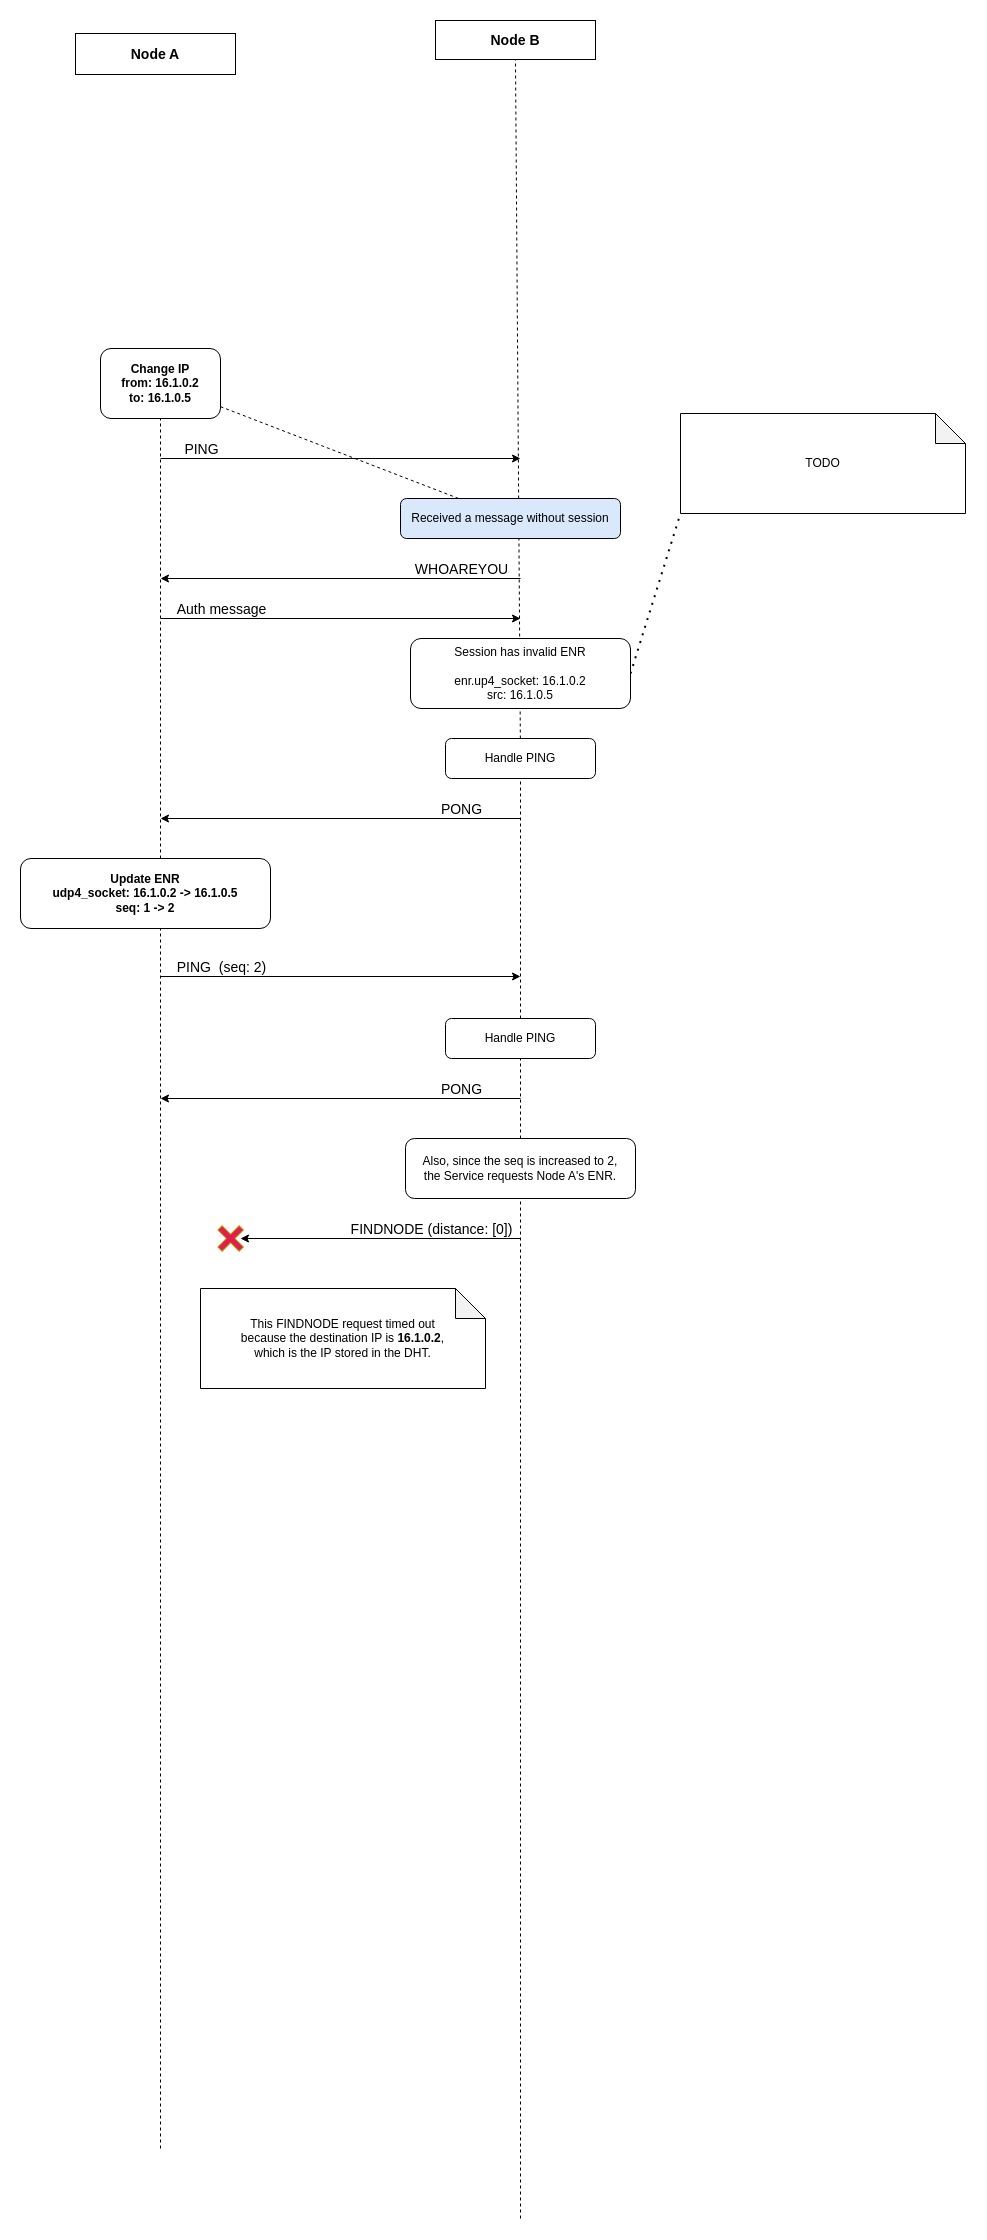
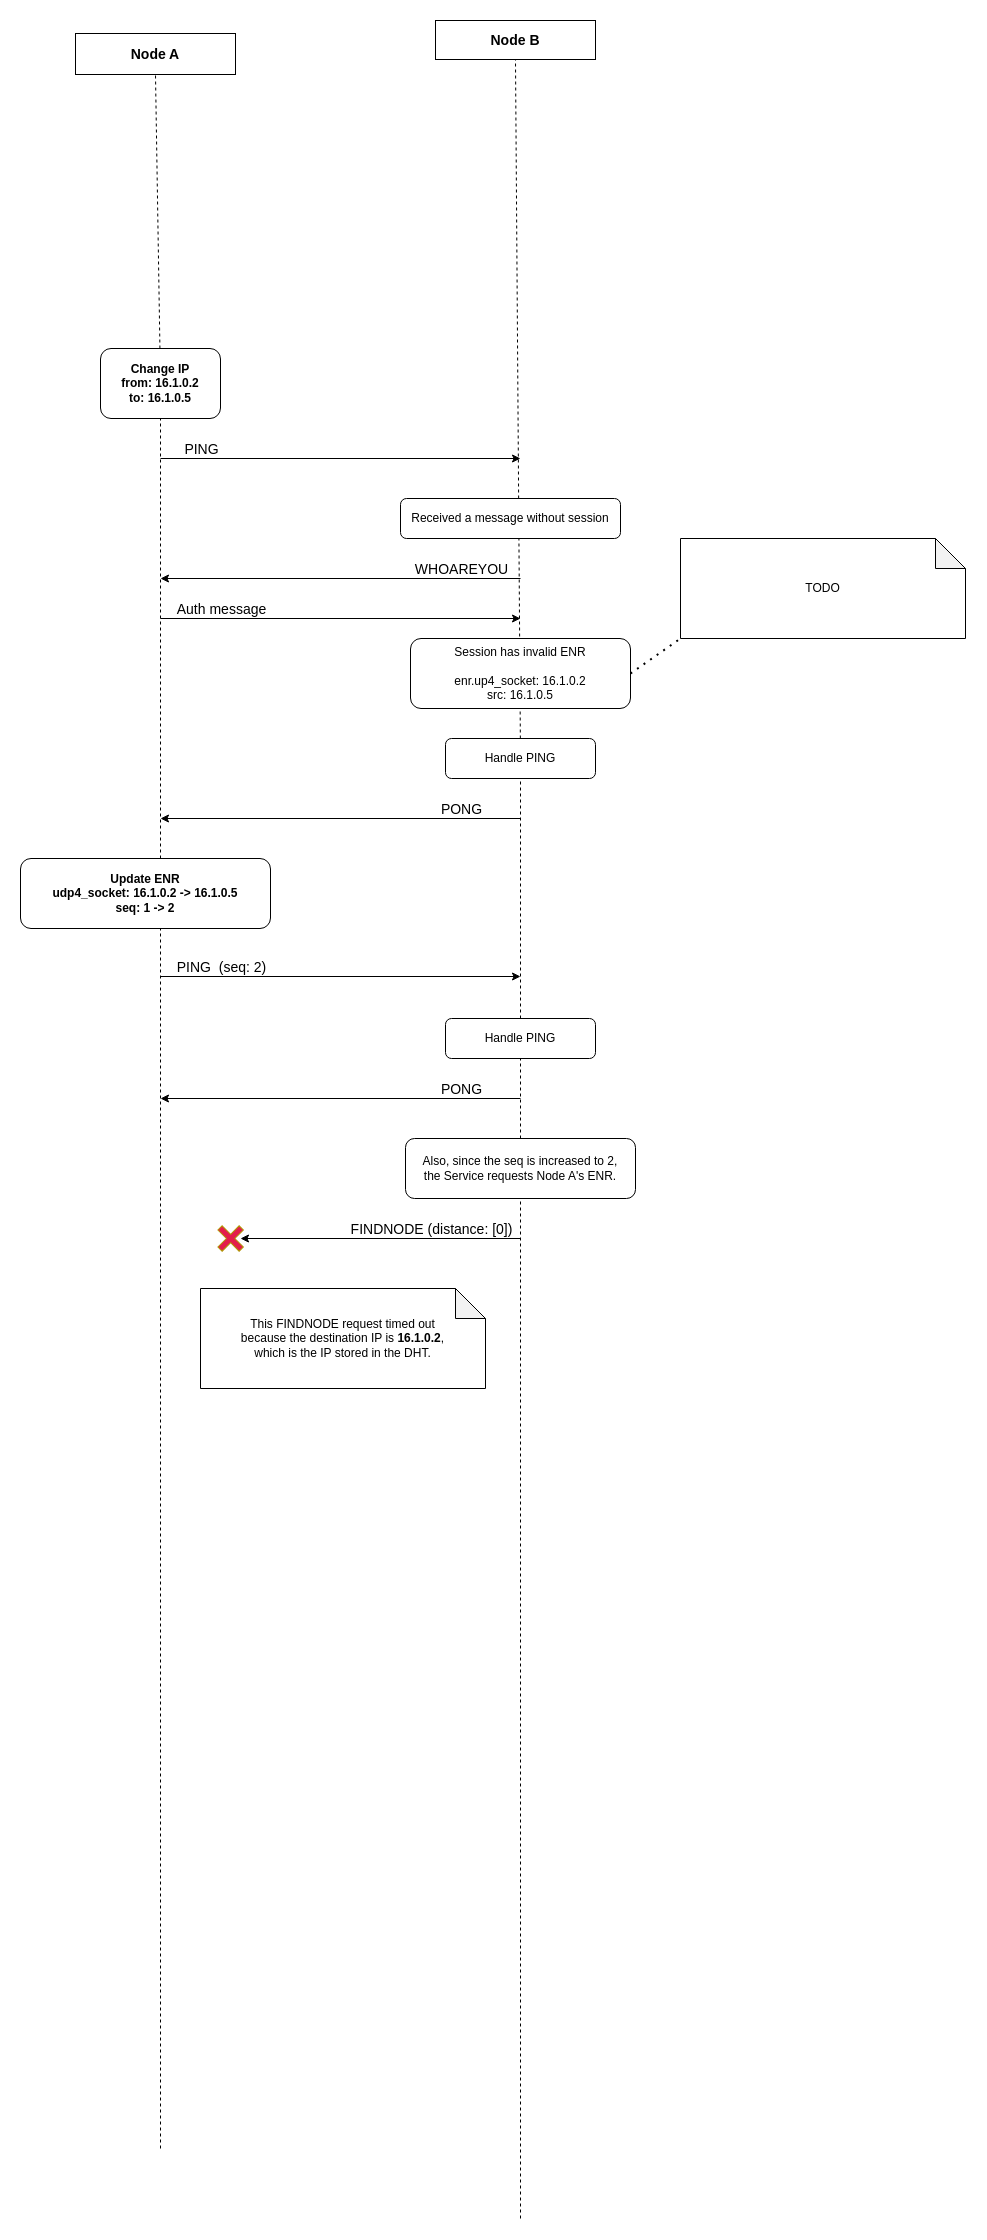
edge "Change IP from: 16.1.0.2 to: 16.1.0.5" -- "Received a message without session": now "Change IP from: 16.1.0.2 to: 16.1.0.5" -- "Node A"
node "TODO": moved (823, 464) -> (823, 589)
node "Received a message without session": fillcolor #dae8fc -> #ffffff
